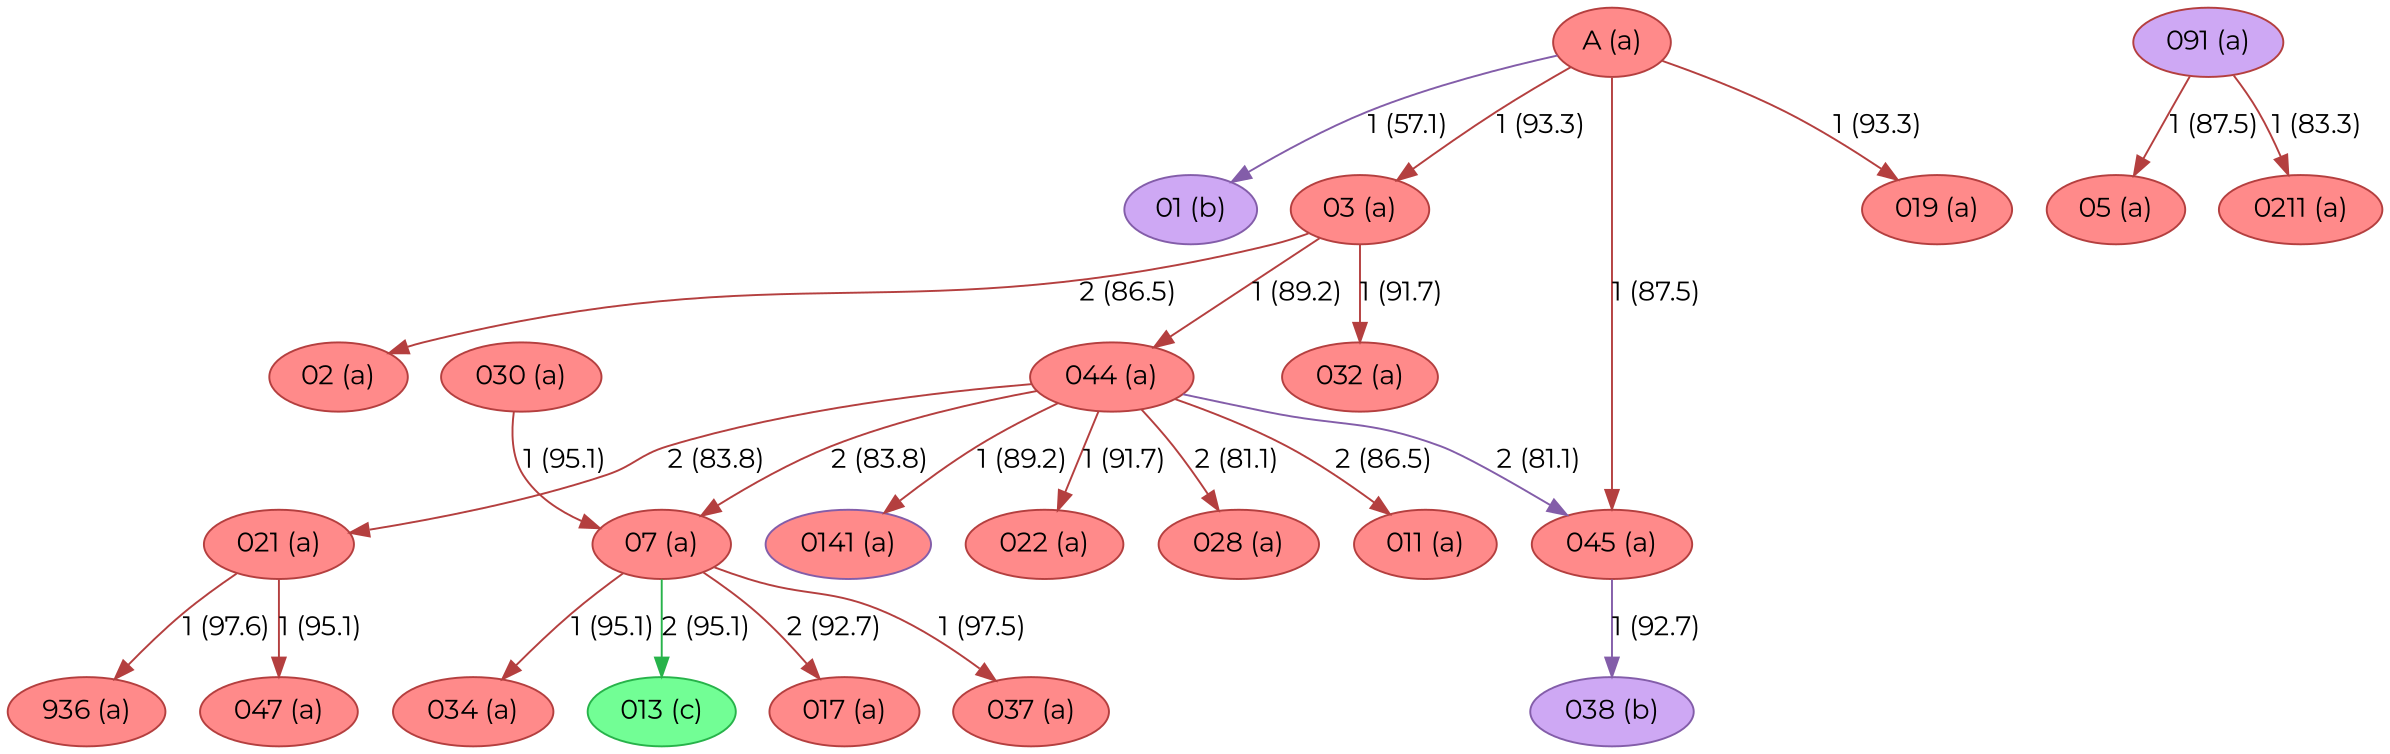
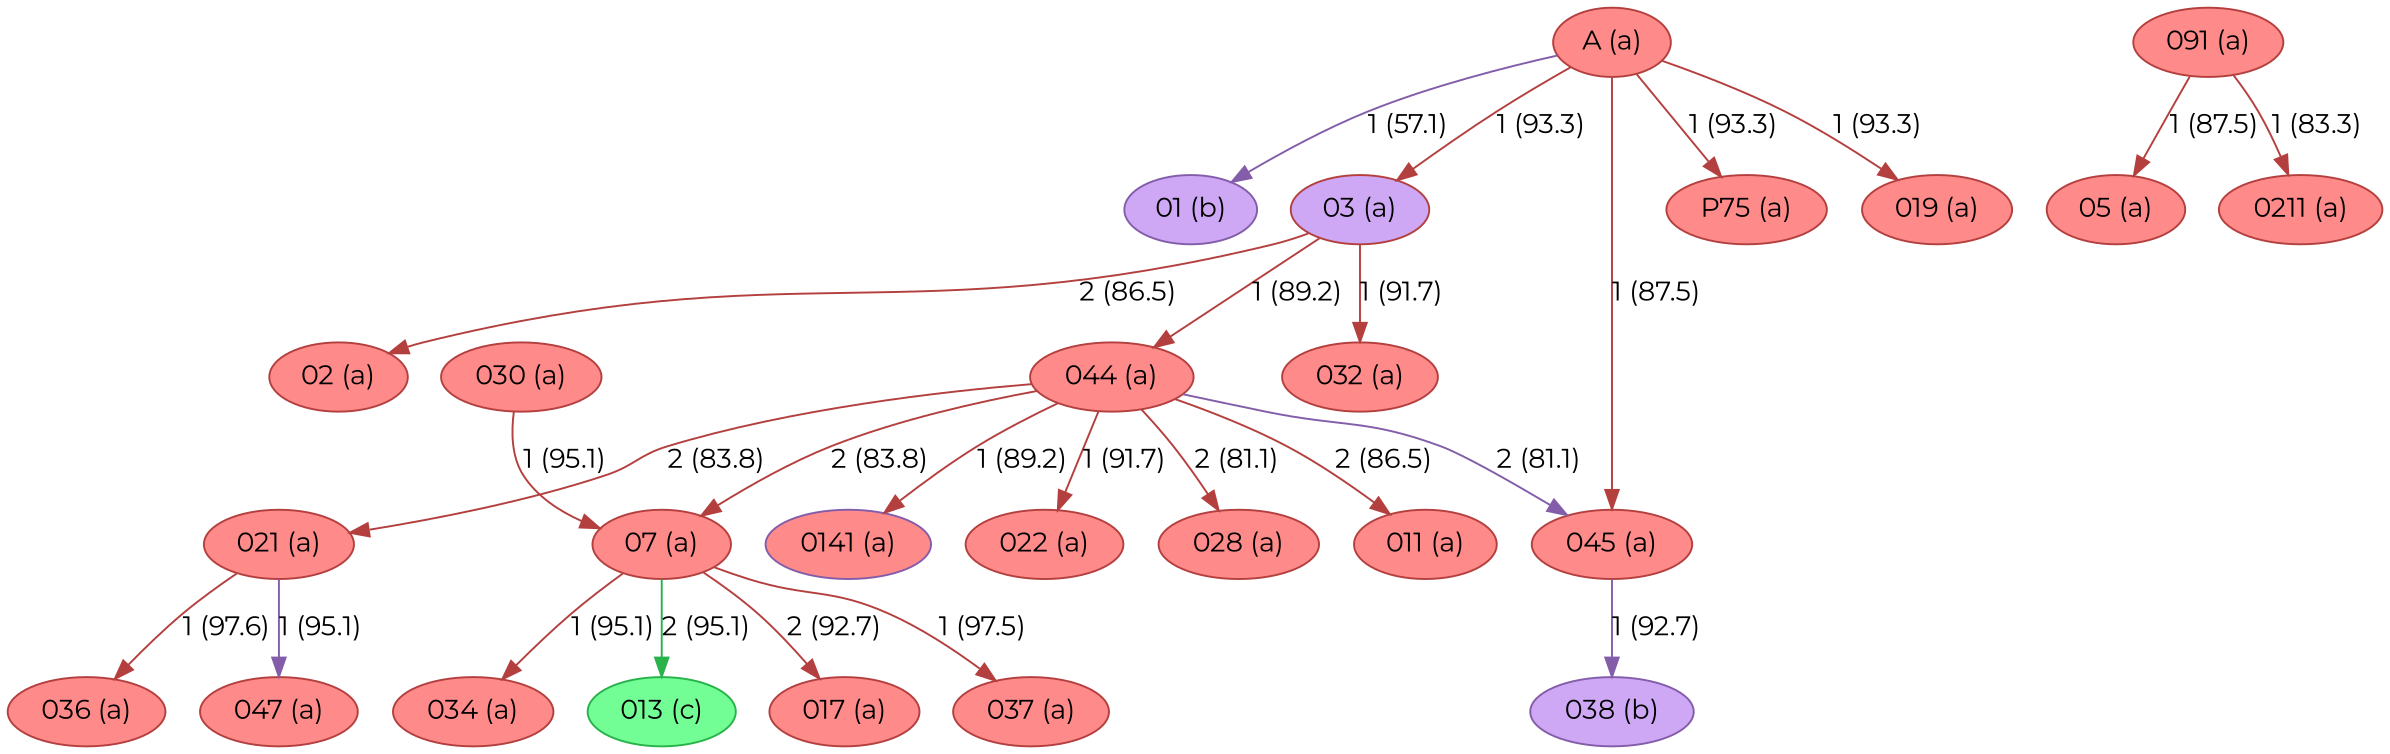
node "091 (a)": fillcolor #cea8f4 -> #ff8a8a
node "03 (a)": fillcolor #ff8a8a -> #cea8f4
node "P75 (a)": added
edge "021 (a)" -> "047 (a)": color #b43f3f -> #835da9
node "936 (a)": label "936 (a)" -> "036 (a)"
